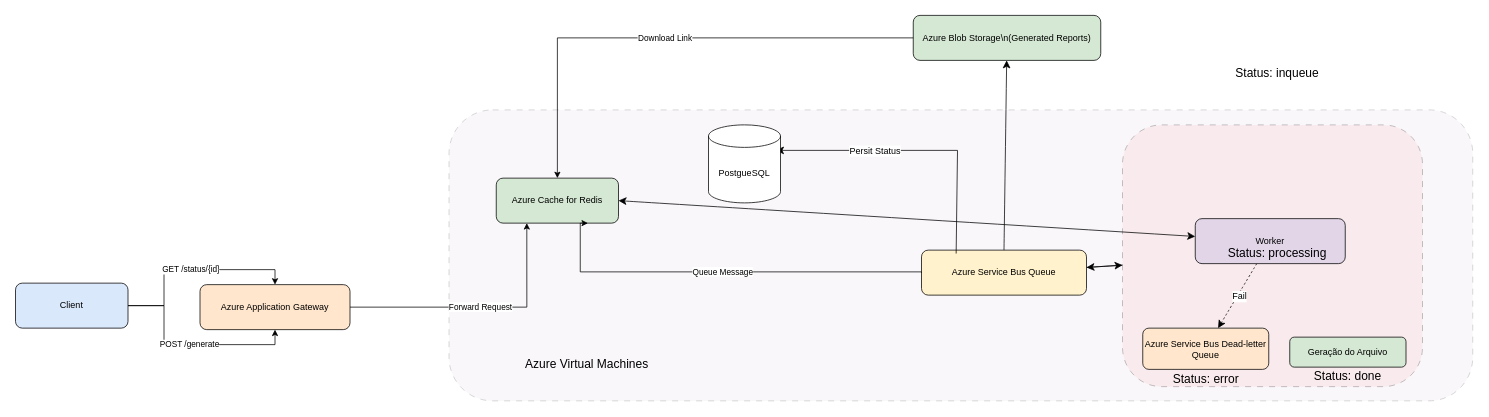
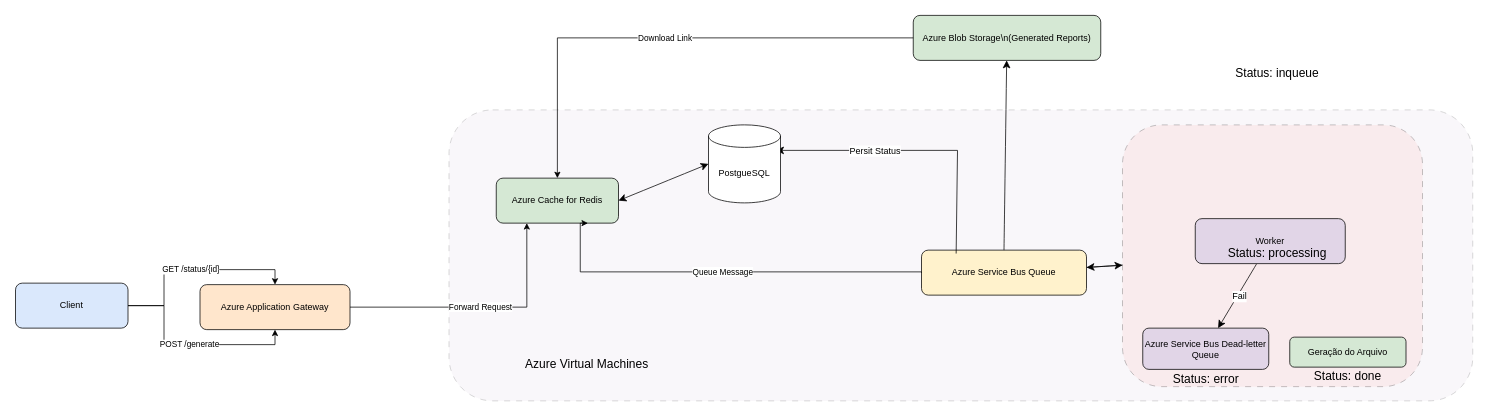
edge "Azure Cache for Redis" -- "Worker": now "Azure Cache for Redis" -- "PostgueSQL"
edge "Worker" -> "Azure Service Bus Dead-letter Queue": style dashed -> solid
node "Azure Service Bus Dead-letter Queue": fillcolor #ffe6cc -> #e1d5e7
